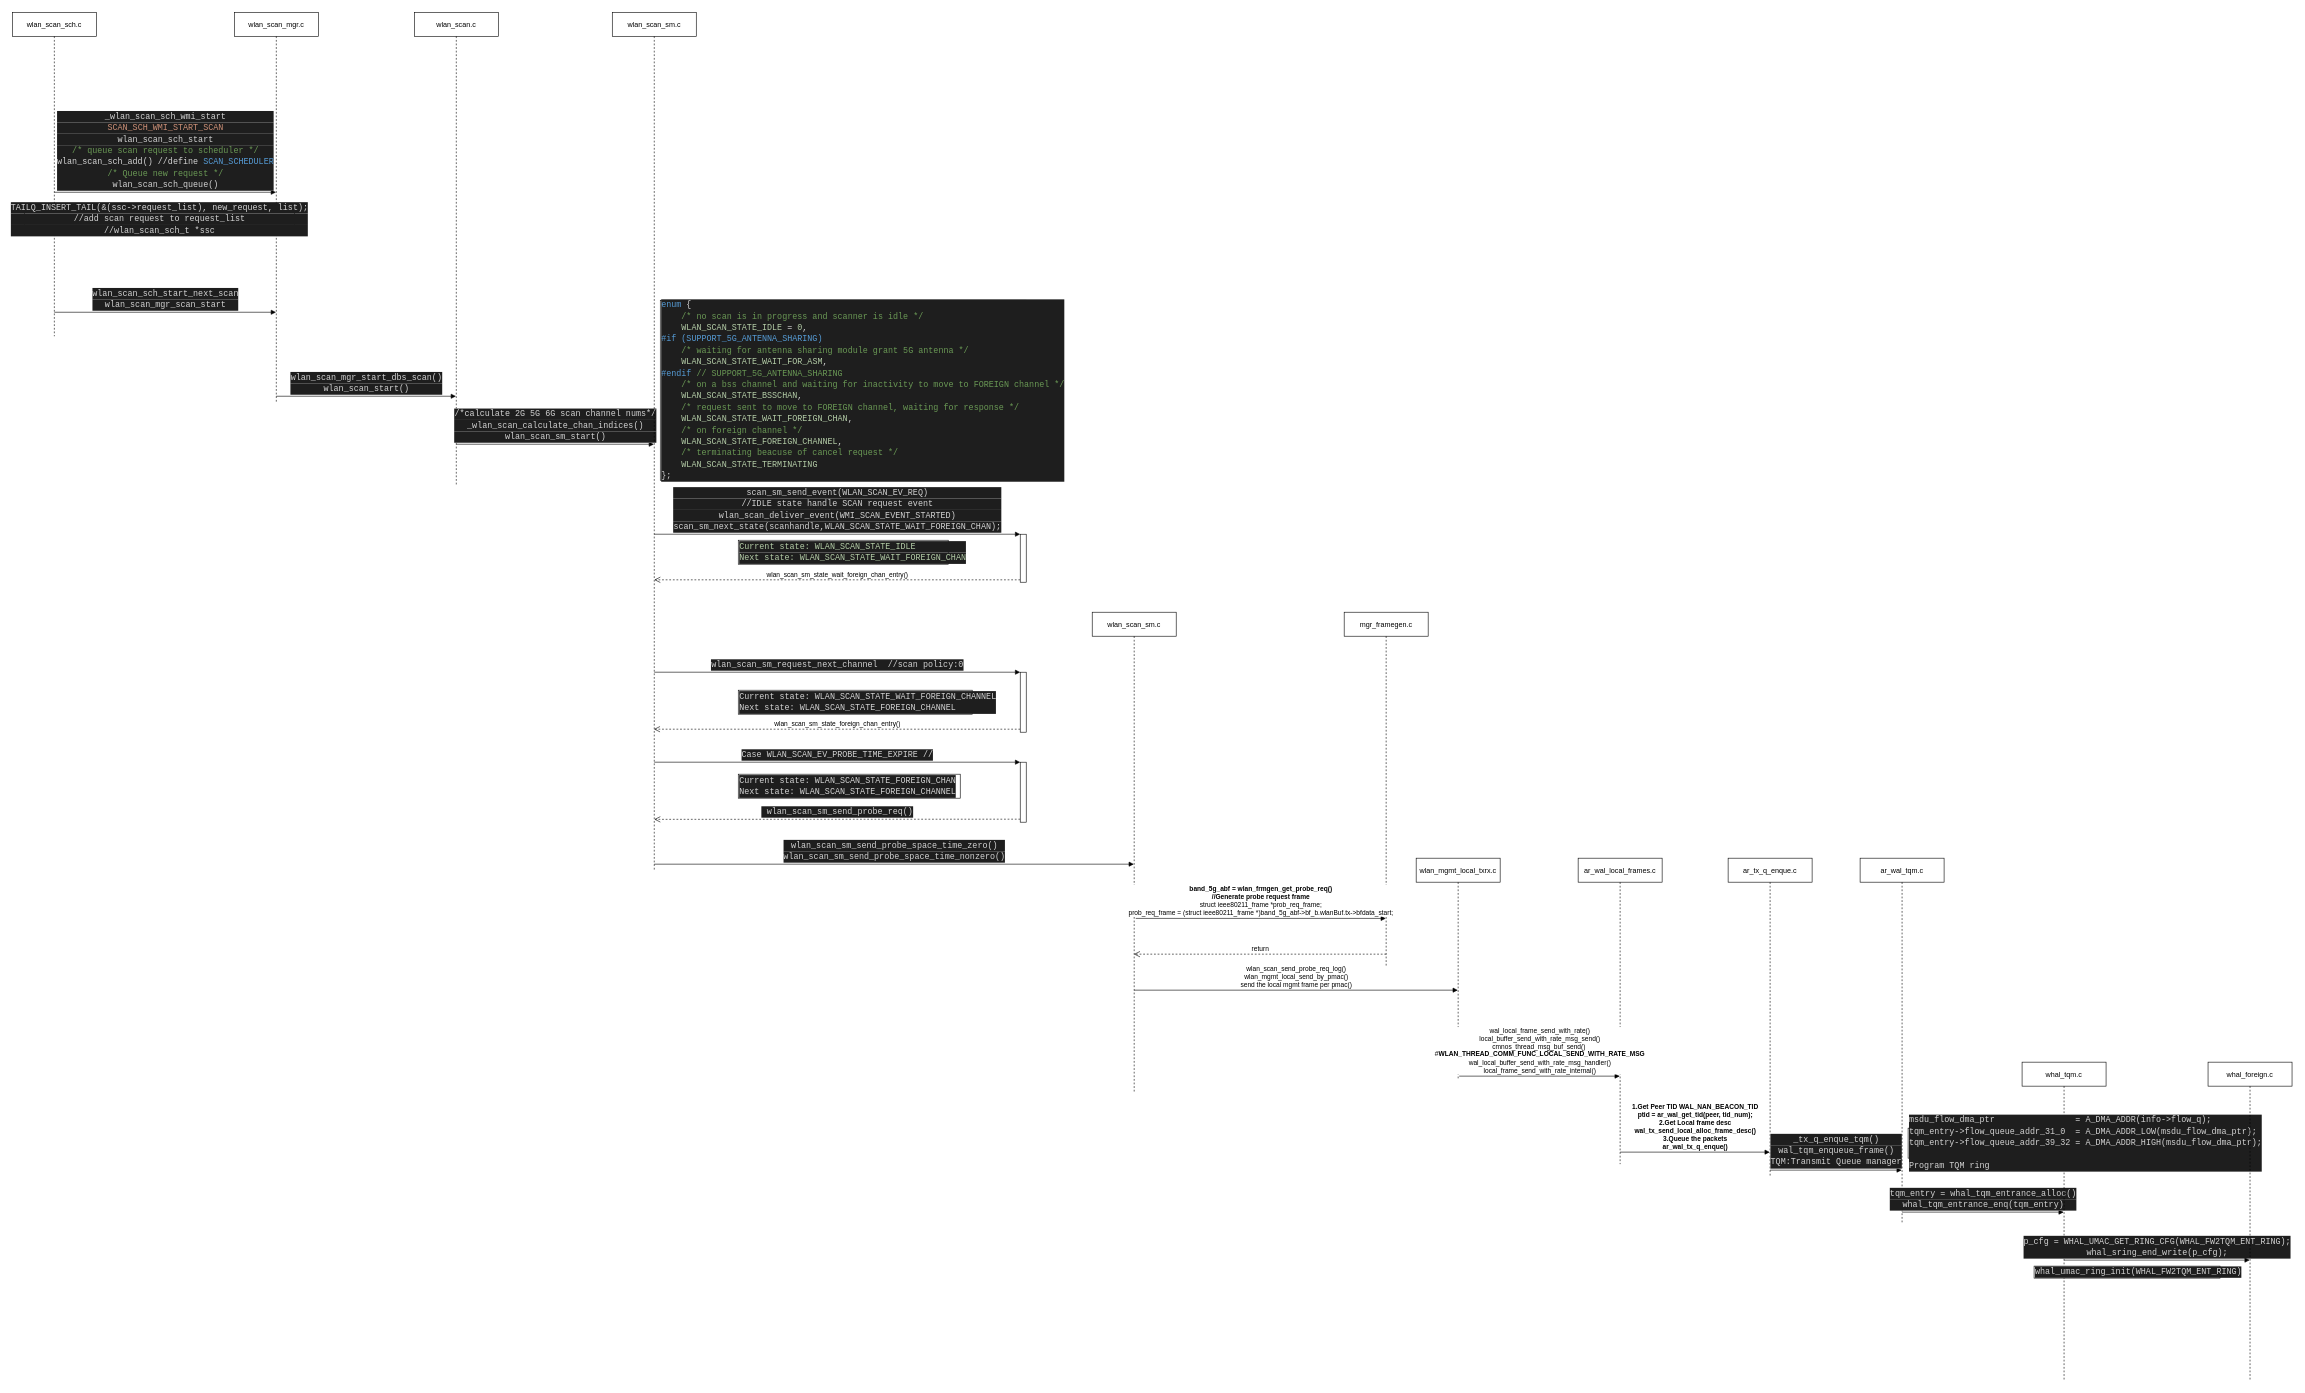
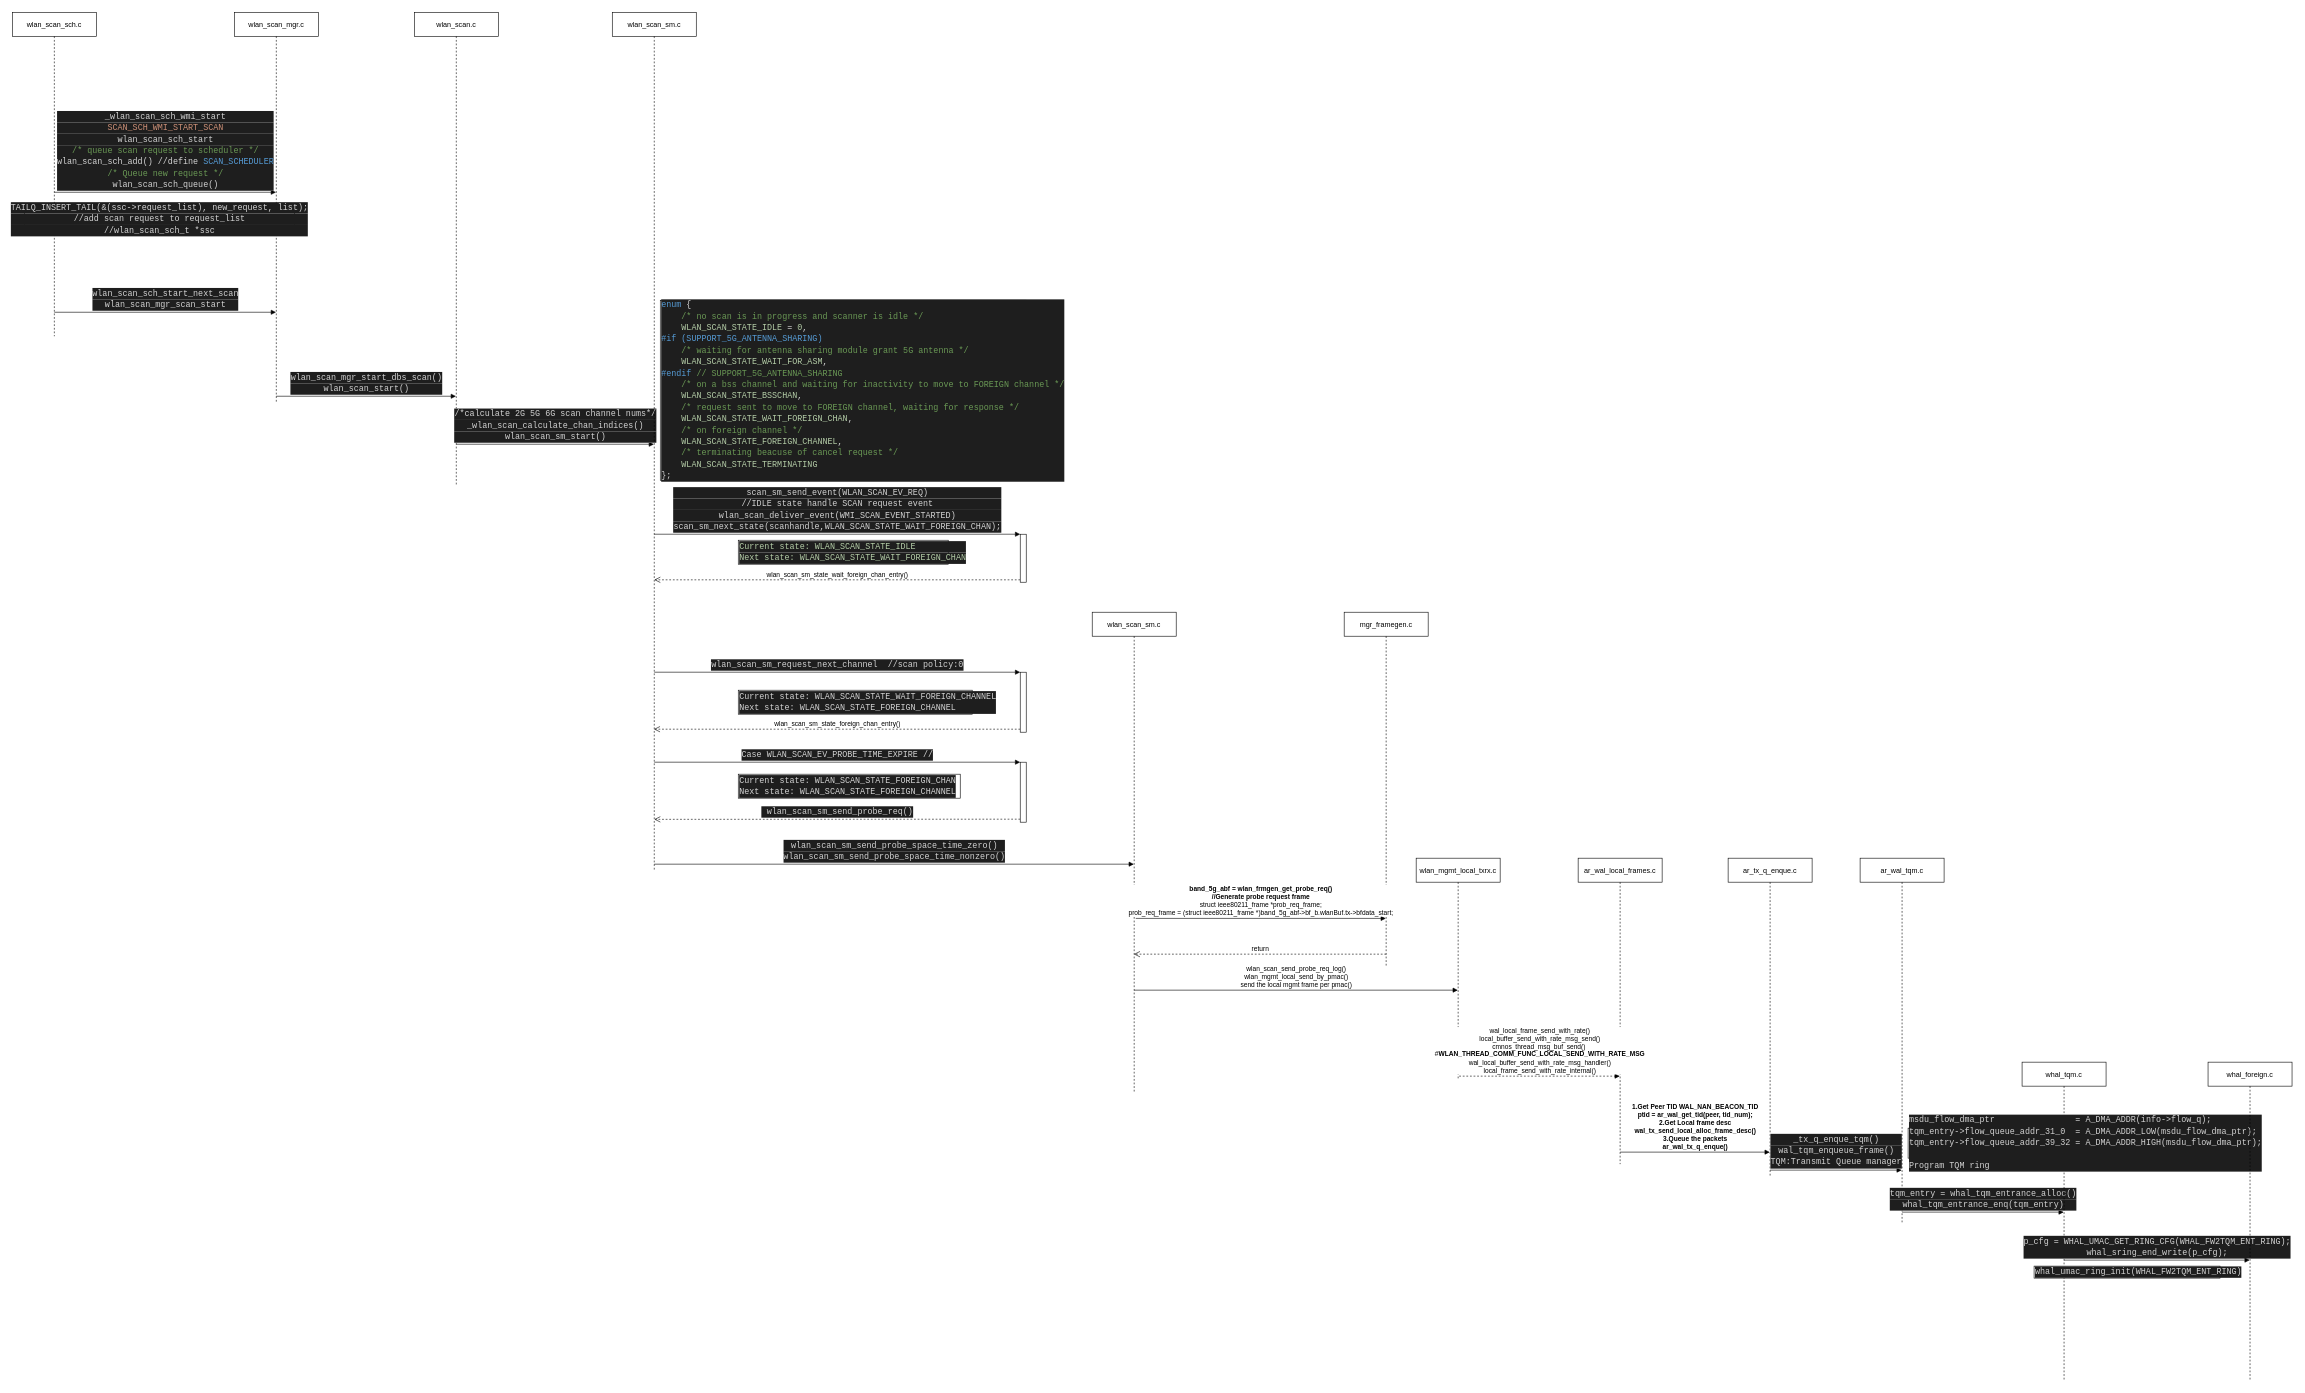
edge "wlan_mgmt_local_txrx.c" -> "ar_wal_local_frames.c": style solid -> dashed
